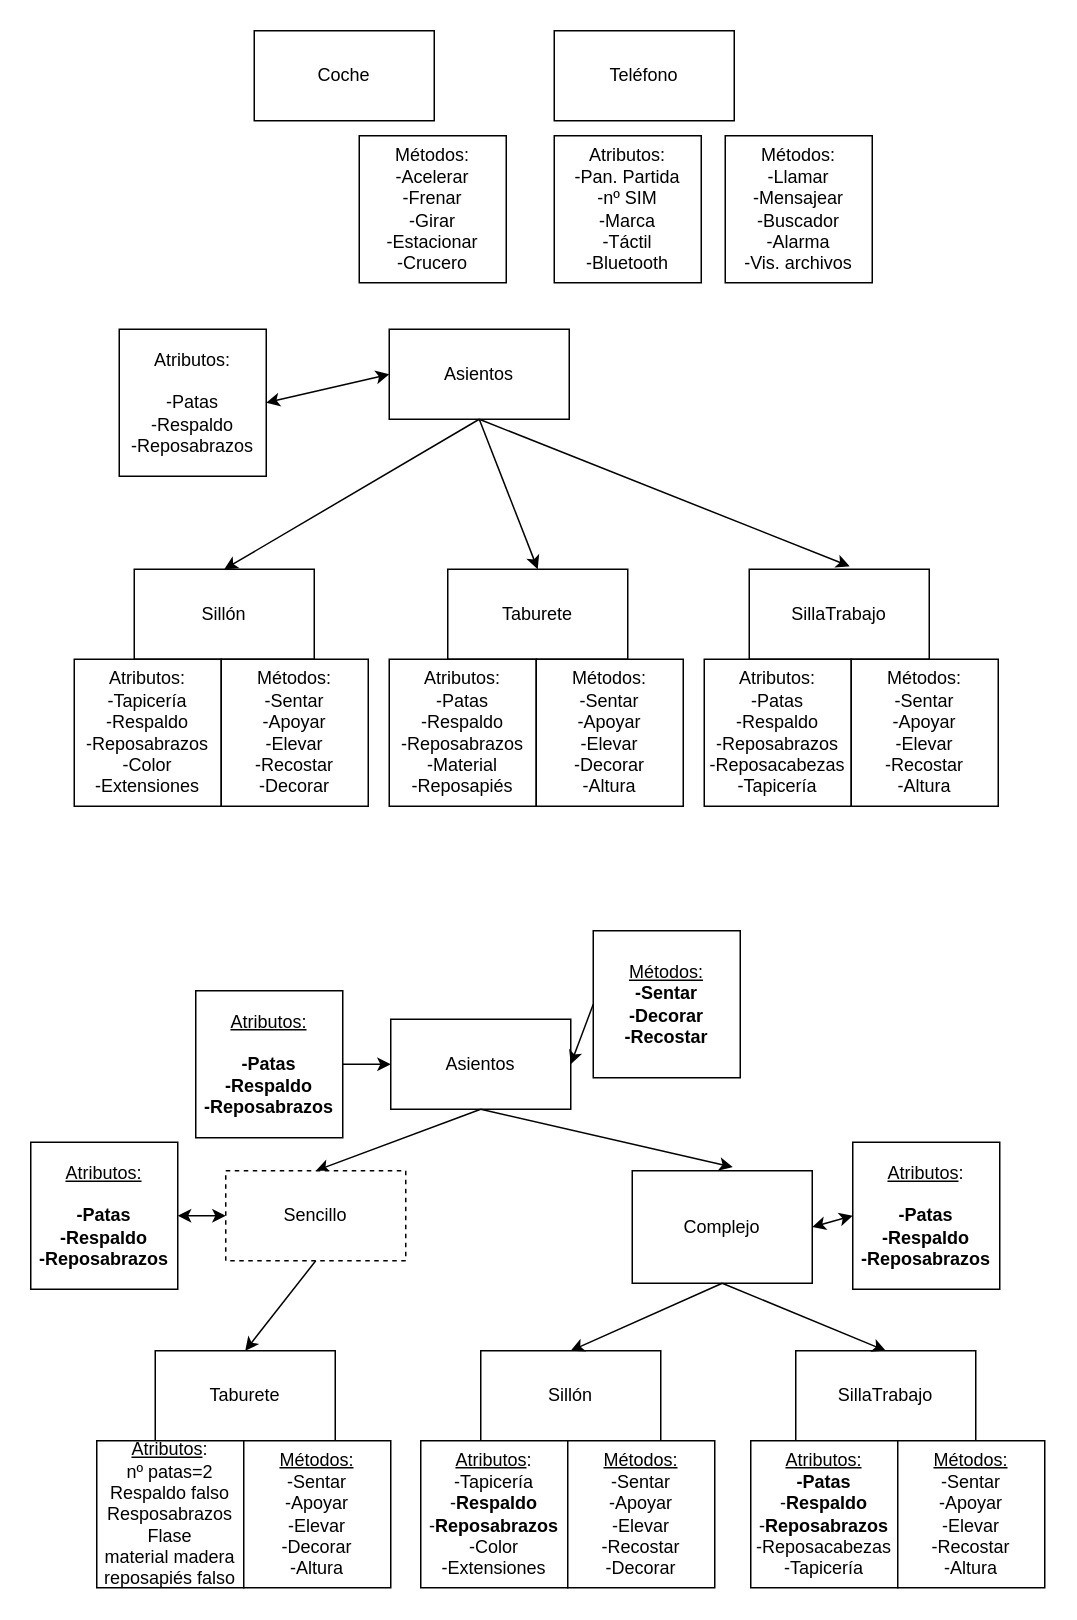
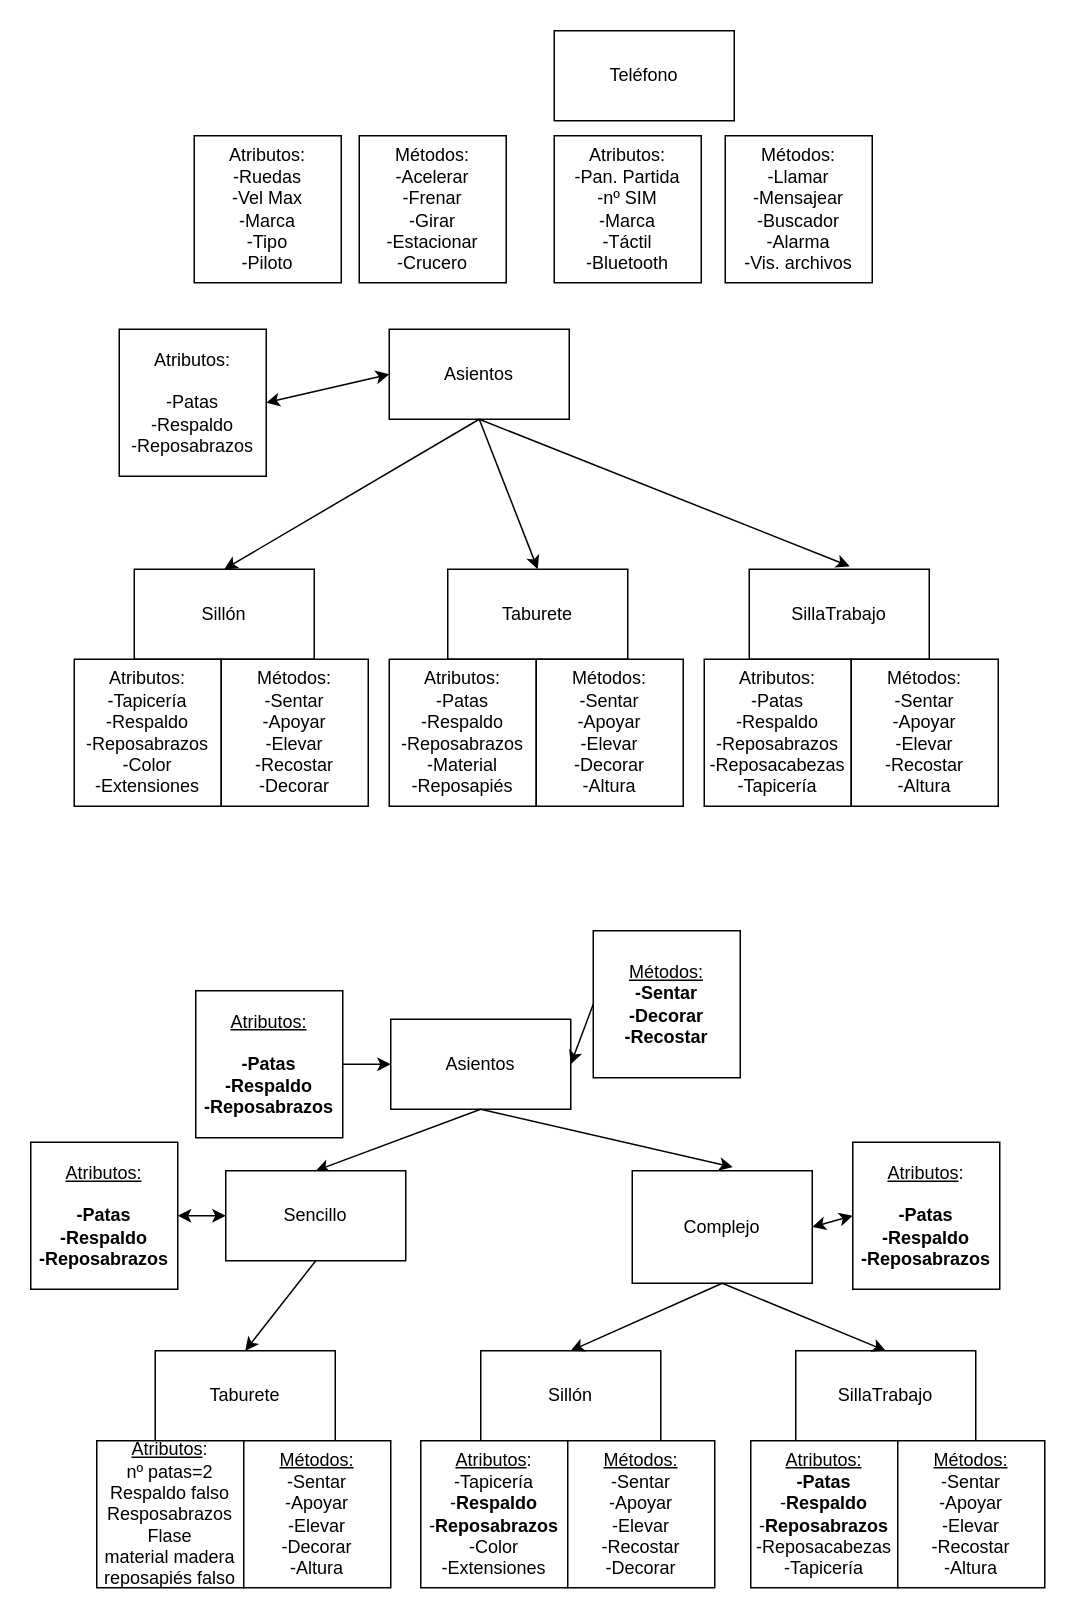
node "Coche": removed
node "Atributos: -Ruedas -Vel Max -Marca -Tipo -Piloto": added
node "Sencillo": style dashed -> solid
